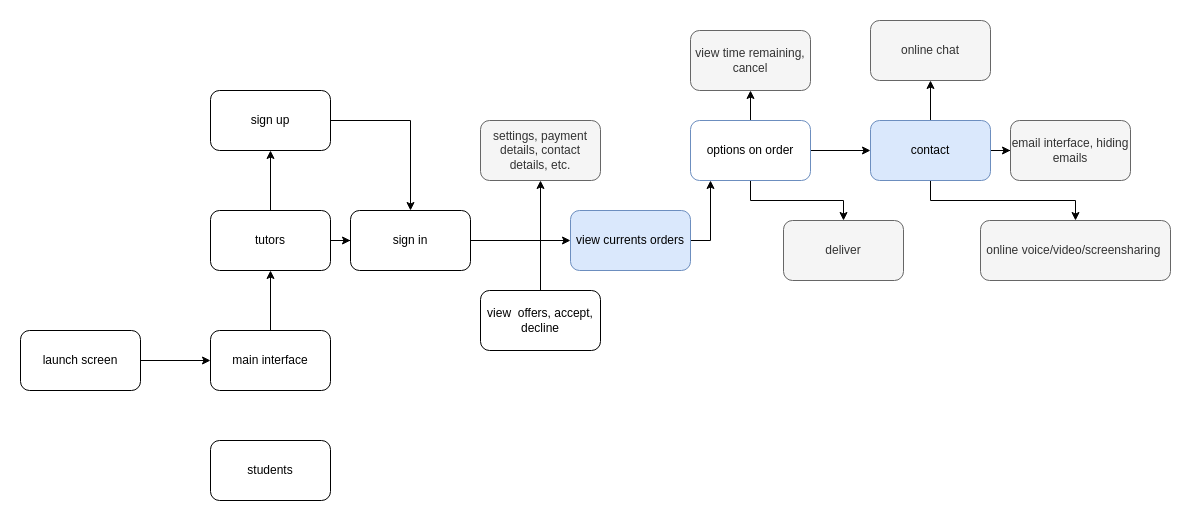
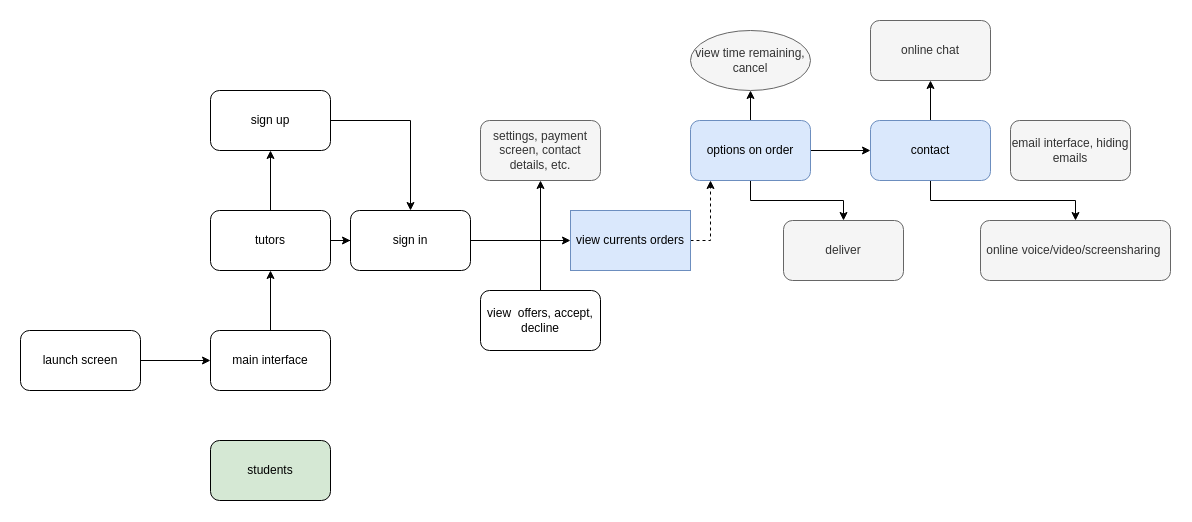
node "view time remaining, cancel": shape rounded rectangle -> ellipse
node "settings, payment details, contact details, etc.": label "settings, payment details, contact details, etc." -> "settings, payment screen, contact details, etc."
node "options on order": fillcolor #ffffff -> #dae8fc
edge "contact" -> "email interface, hiding emails": removed
edge "view currents orders" -> "options on order": style solid -> dashed
node "view currents orders": shape rounded rectangle -> rectangle
node "students": fillcolor #ffffff -> #d5e8d4
